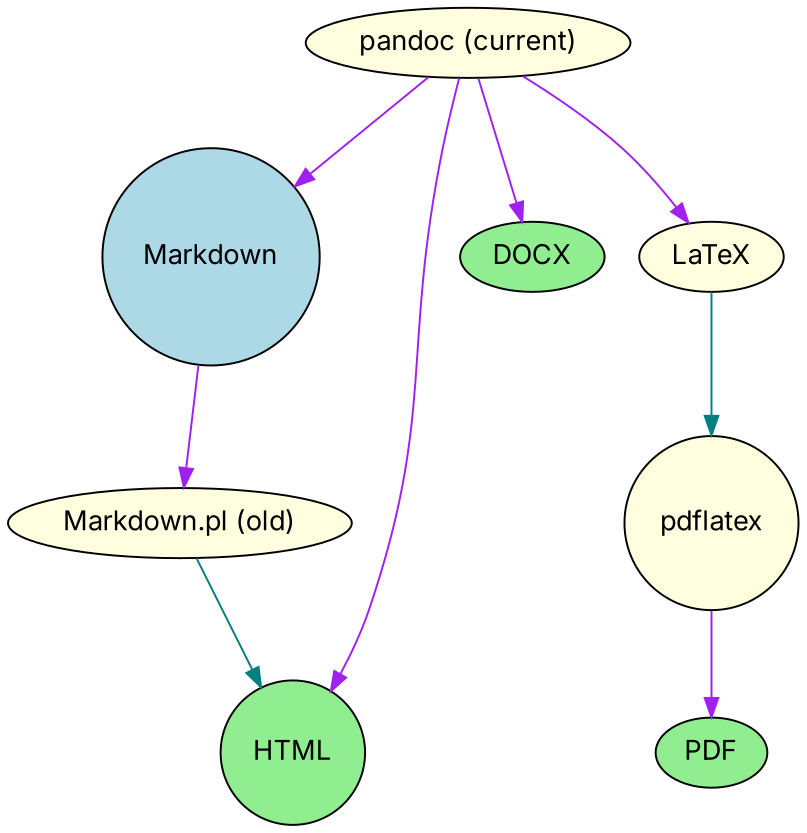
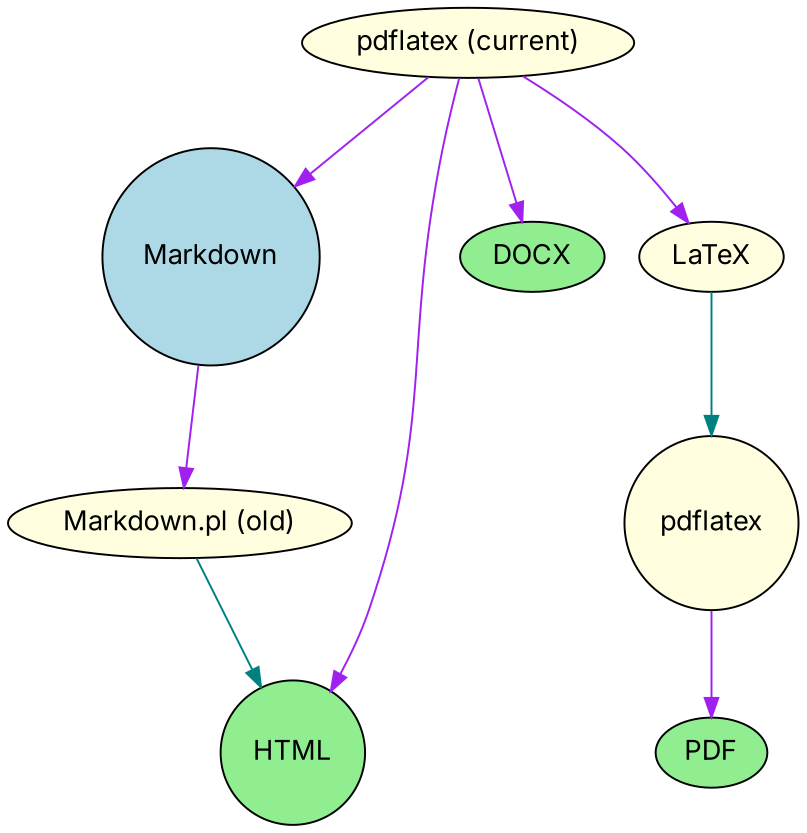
node "pandoc (current)": label "pandoc (current)" -> "pdflatex (current)"
